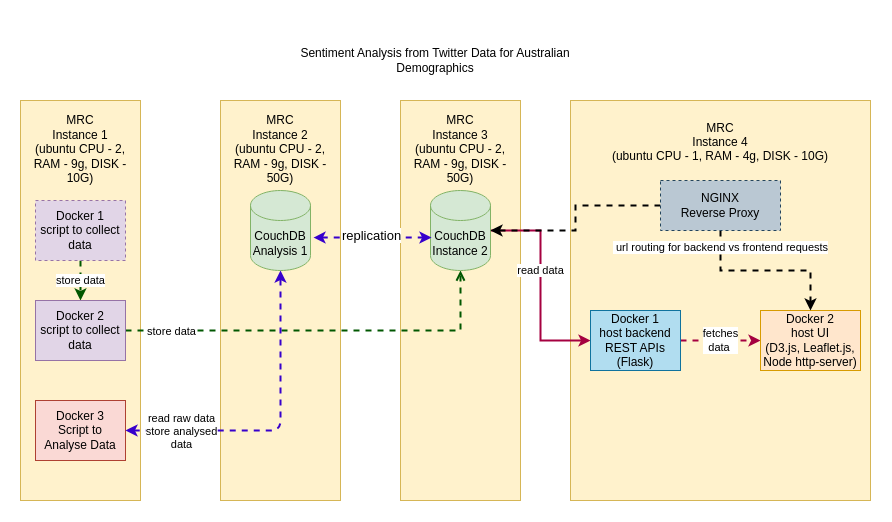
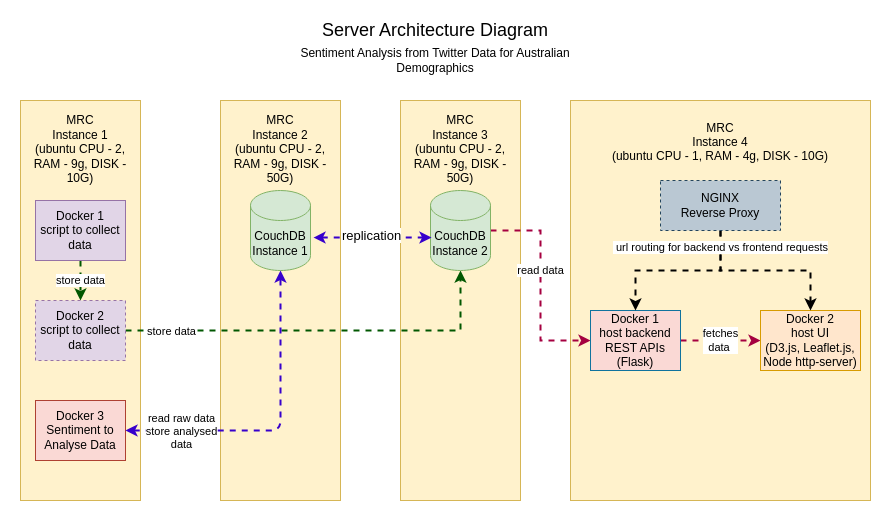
node "Server Architecture Diagram": added
edge "NGINX Reverse Proxy" -> "CouchDB Instance 2": now "NGINX Reverse Proxy" -> "Docker 1 host backend REST APIs (Flask)"
node "Docker 1 script to collect data": style dashed -> solid
node "CouchDB Analysis 1": label "CouchDB Analysis 1" -> "CouchDB Instance 1"
edge "Docker 2 script to collect data" -> "CouchDB Instance 2": arrowhead open -> classic
node "Docker 2 script to collect data": style solid -> dashed
edge "CouchDB Instance 2" -> "Docker 1 host backend REST APIs (Flask)": style solid -> dashed
node "Docker 1 host backend REST APIs (Flask)": fillcolor #b1ddf0 -> #fad9d5
node "Docker 3 Script to Analyse Data": label "Docker 3 Script to Analyse Data" -> "Docker 3 Sentiment to Analyse Data"
